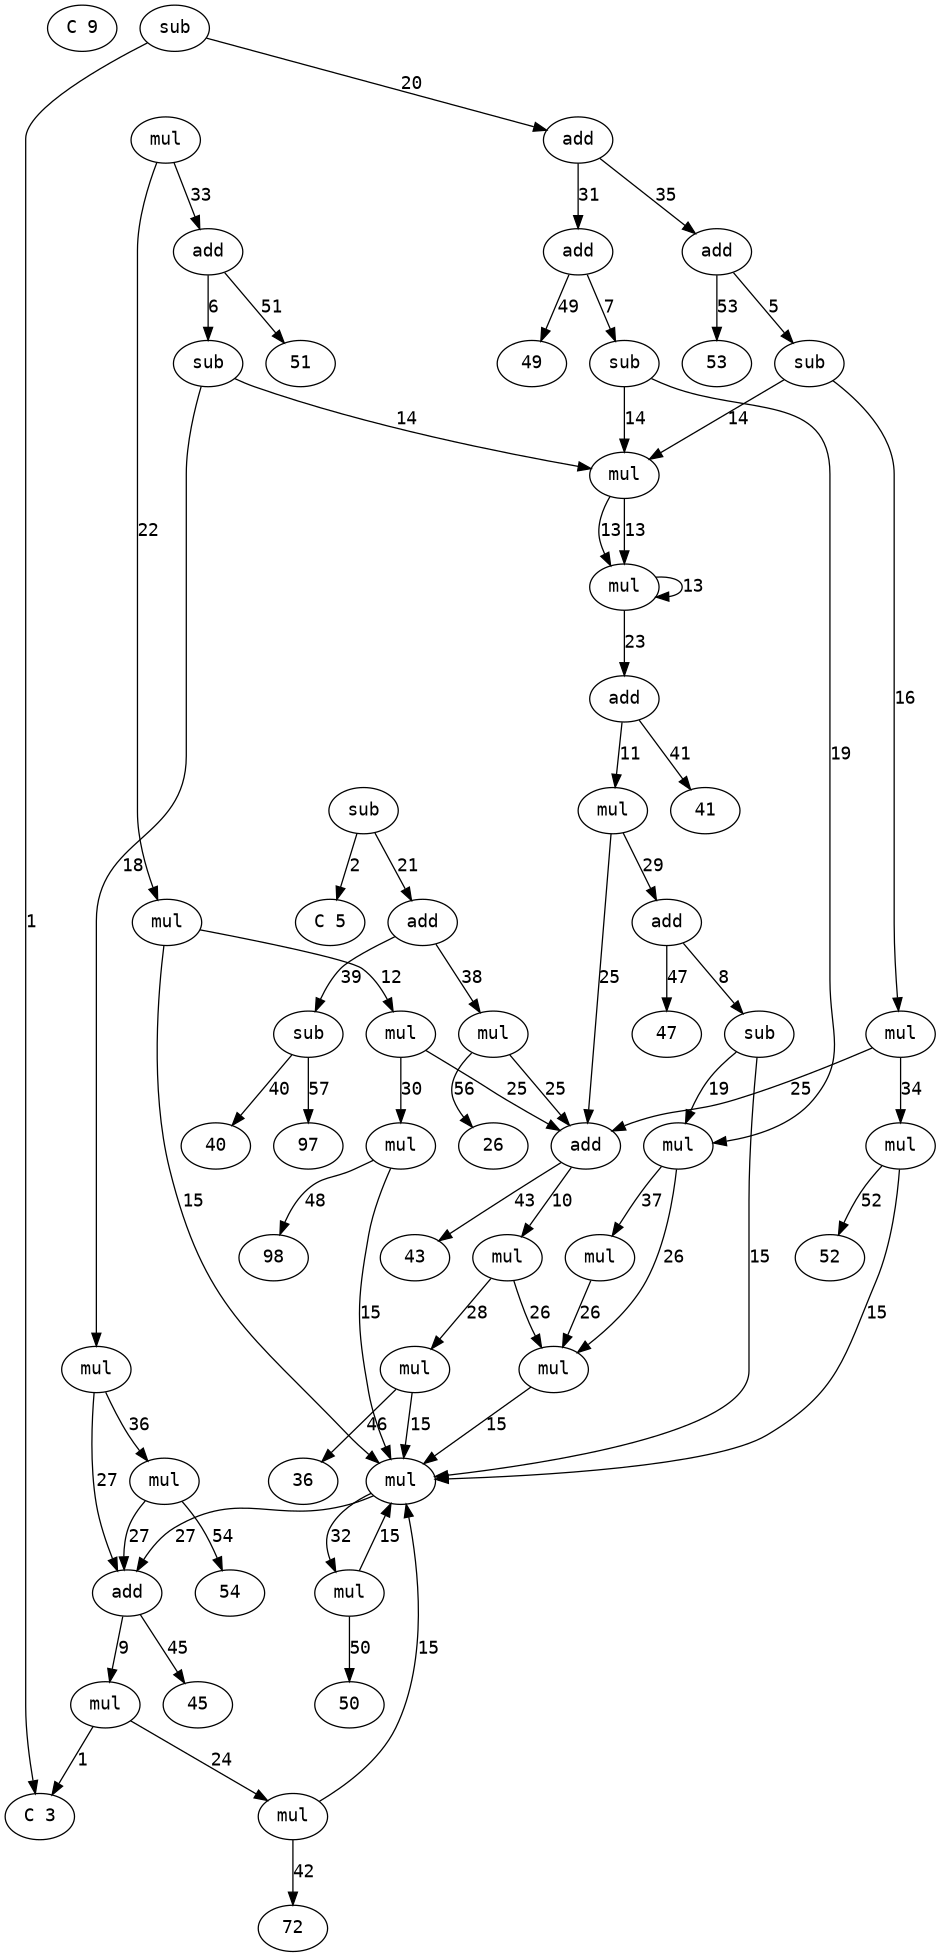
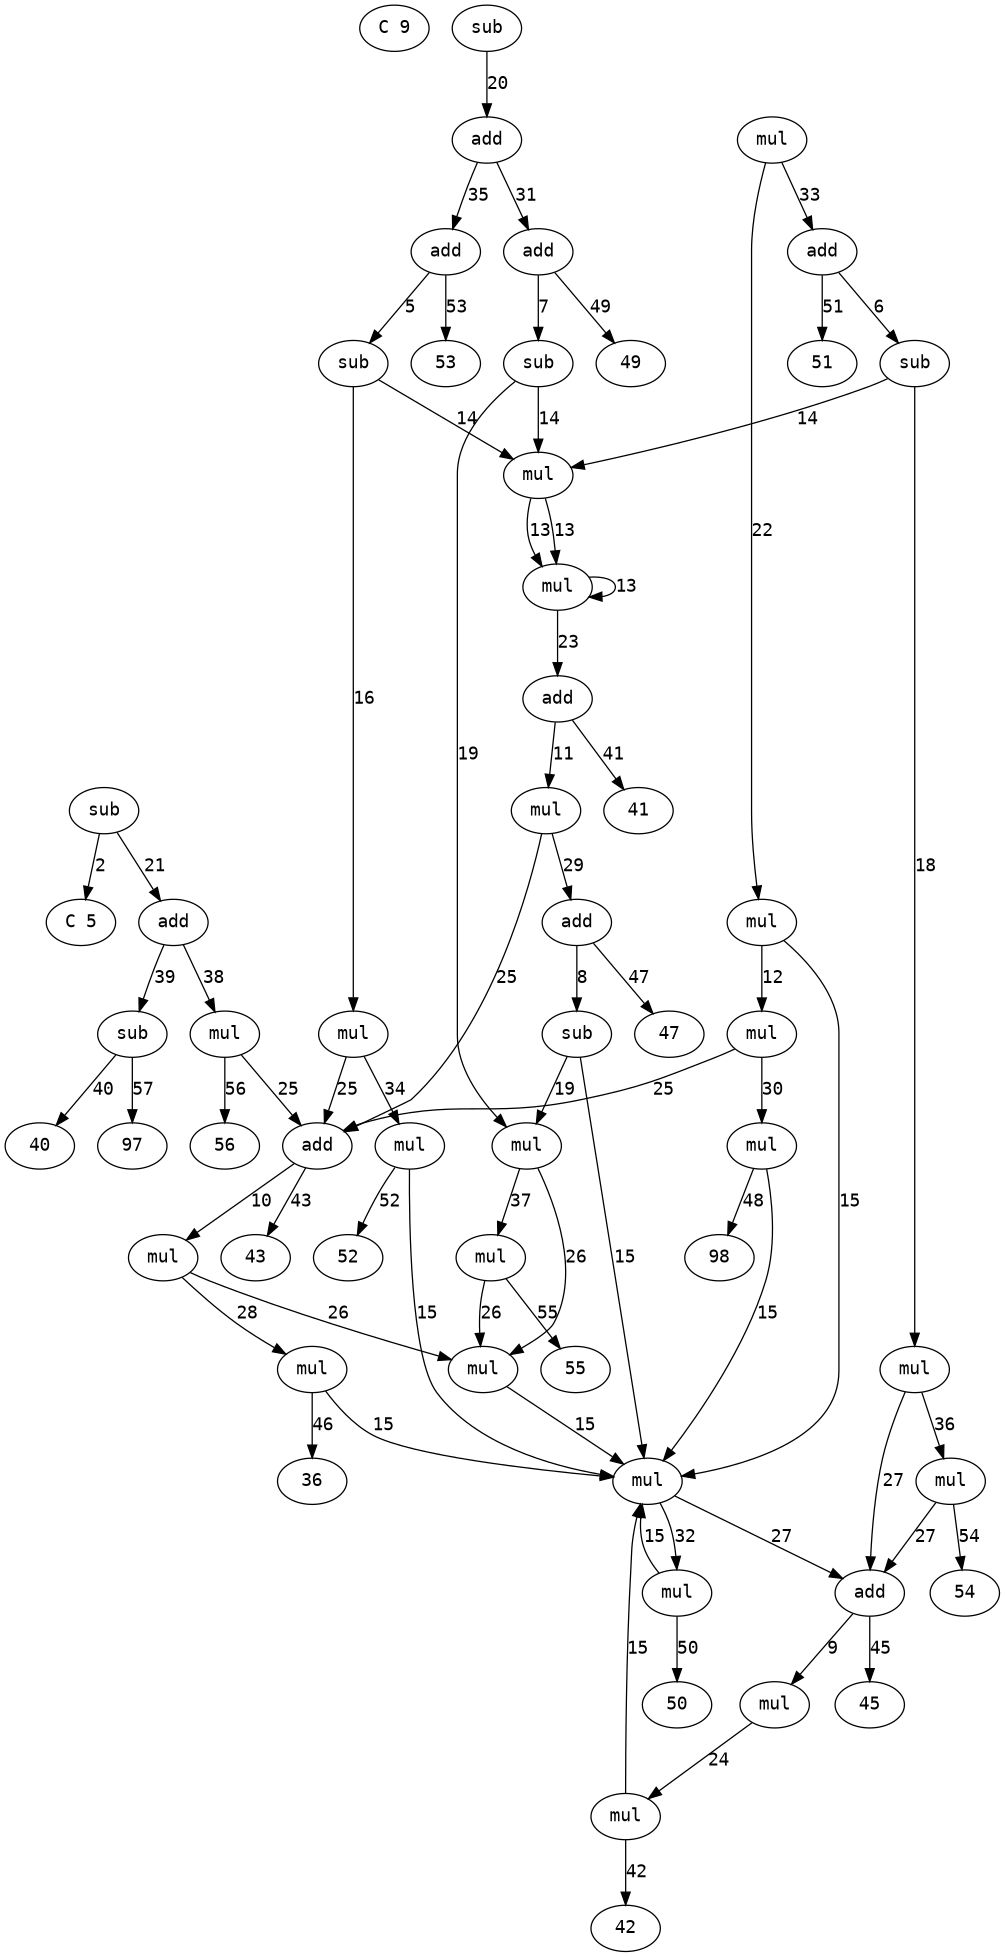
node "26": label "26" -> "56"
node "55": added
node "C 3": removed
node "72": label "72" -> "42"
